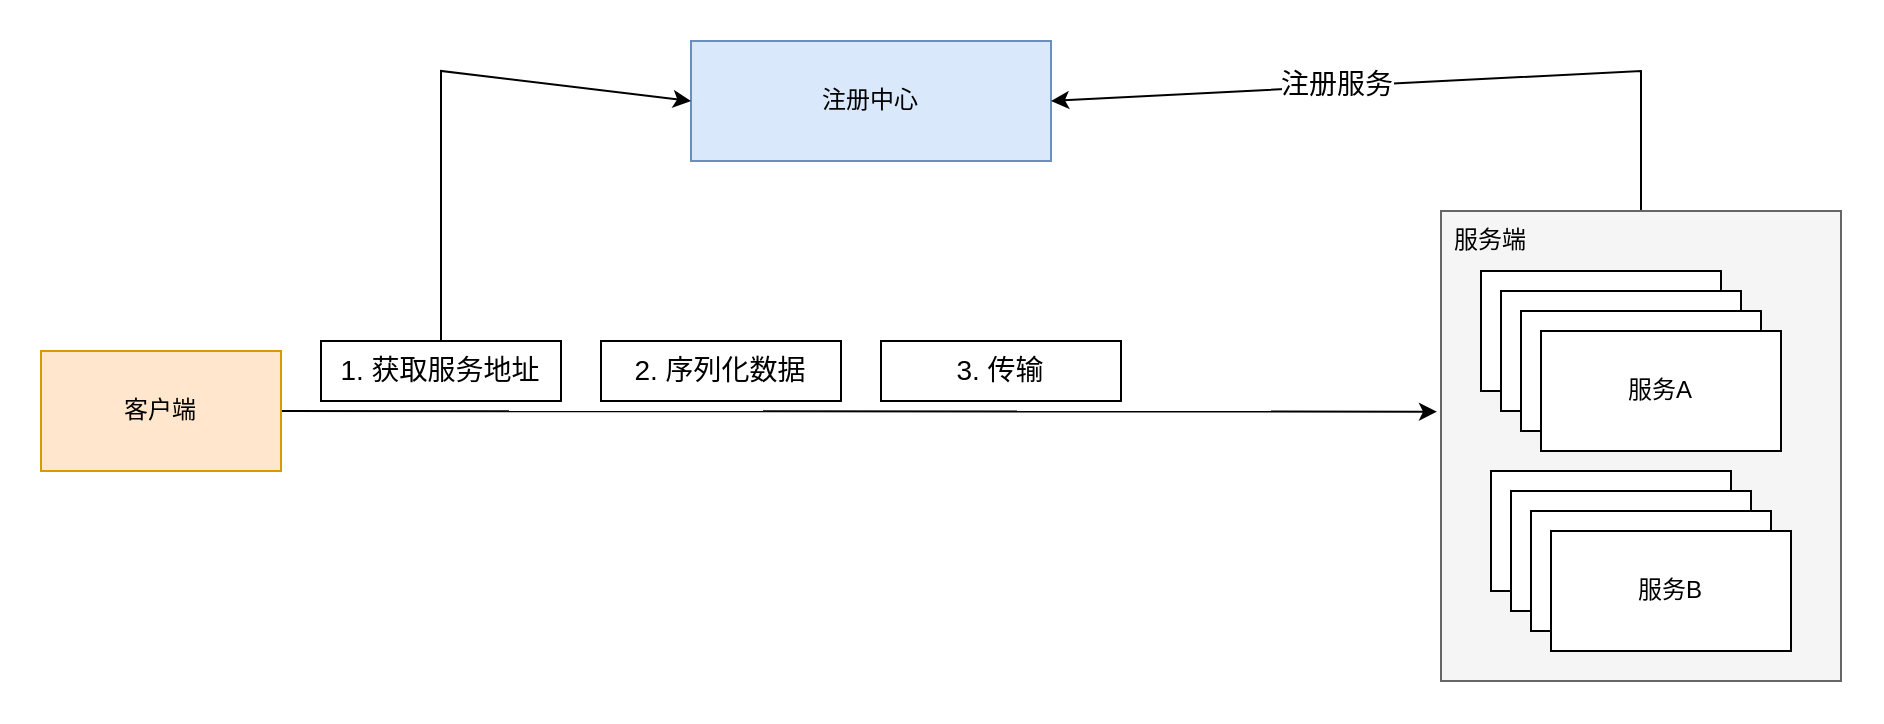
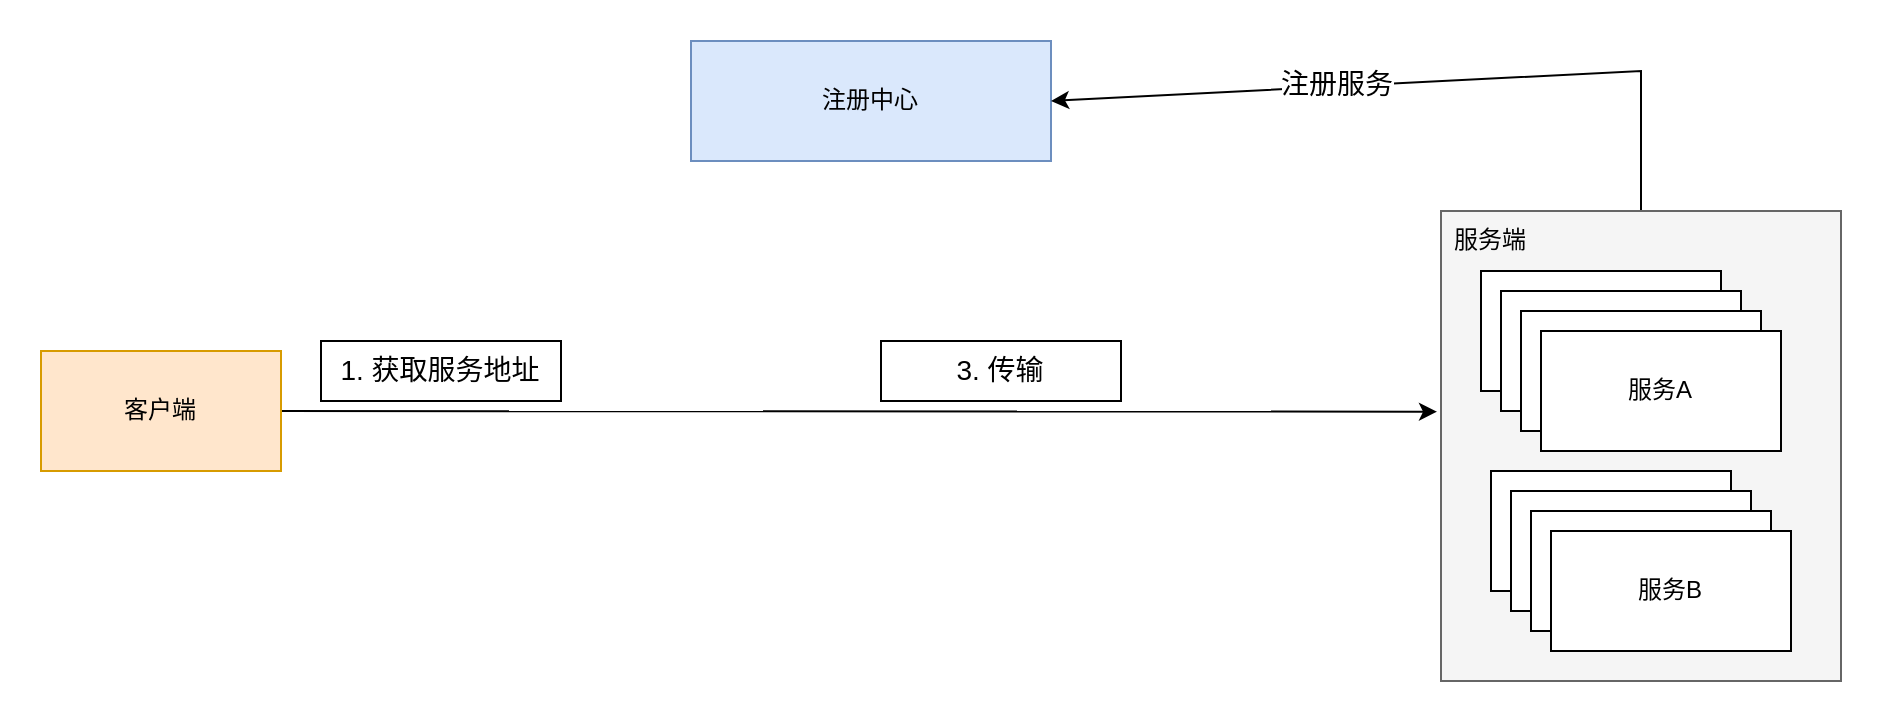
edge "1. 获取服务地址" -> "注册中心": removed
node "2. 序列化数据": removed
